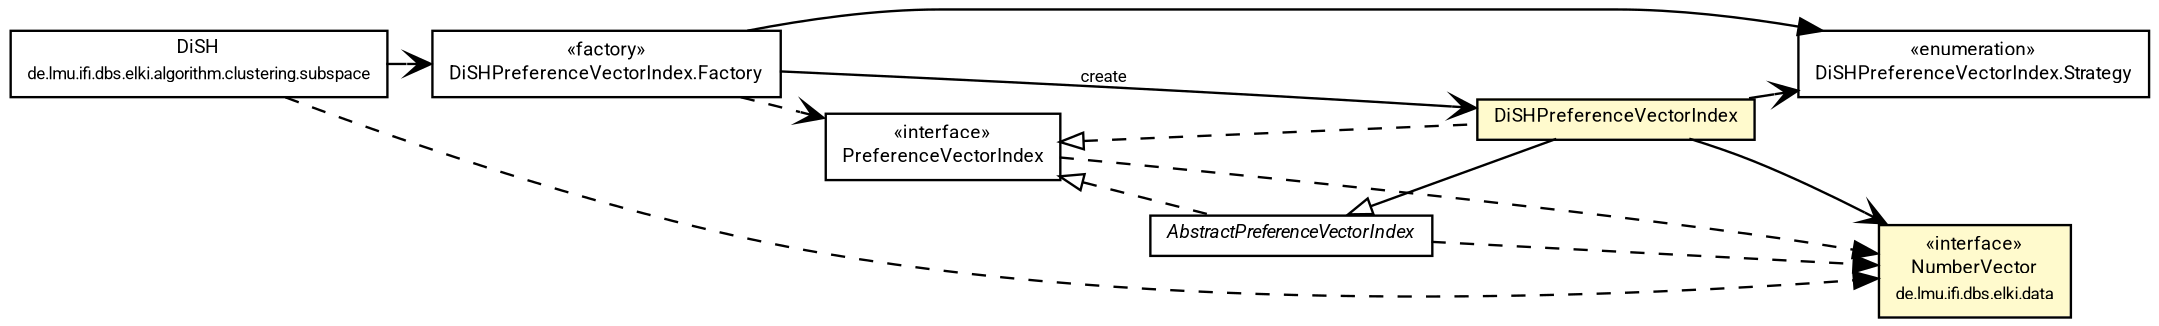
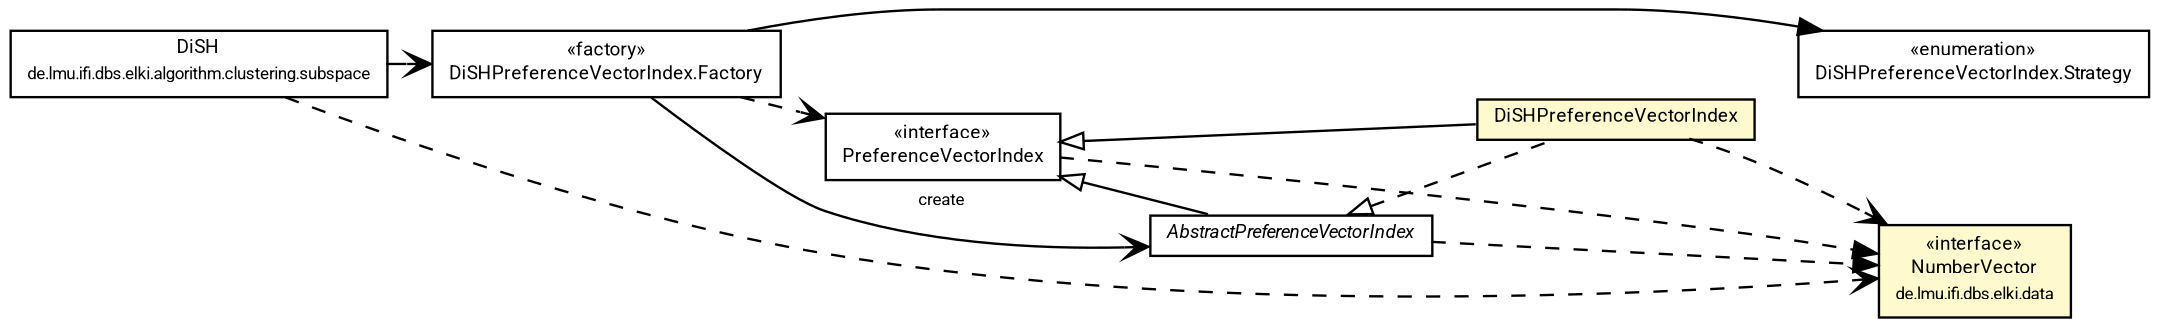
edge "DiSHPreferenceVectorIndex.Factory" -> "DiSHPreferenceVectorIndex": now "DiSHPreferenceVectorIndex.Factory" -> "AbstractPreferenceVectorIndex"
edge "DiSHPreferenceVectorIndex" -> "DiSHPreferenceVectorIndex.Strategy": removed
edge "DiSHPreferenceVectorIndex" -> "PreferenceVectorIndex": style dashed -> solid
edge "DiSHPreferenceVectorIndex" -> "NumberVector": style solid -> dashed
edge "DiSHPreferenceVectorIndex" -> "AbstractPreferenceVectorIndex": style solid -> dashed
edge "AbstractPreferenceVectorIndex" -> "PreferenceVectorIndex": style dashed -> solid
edge "DiSH" -> "NumberVector": arrowhead normal -> open
